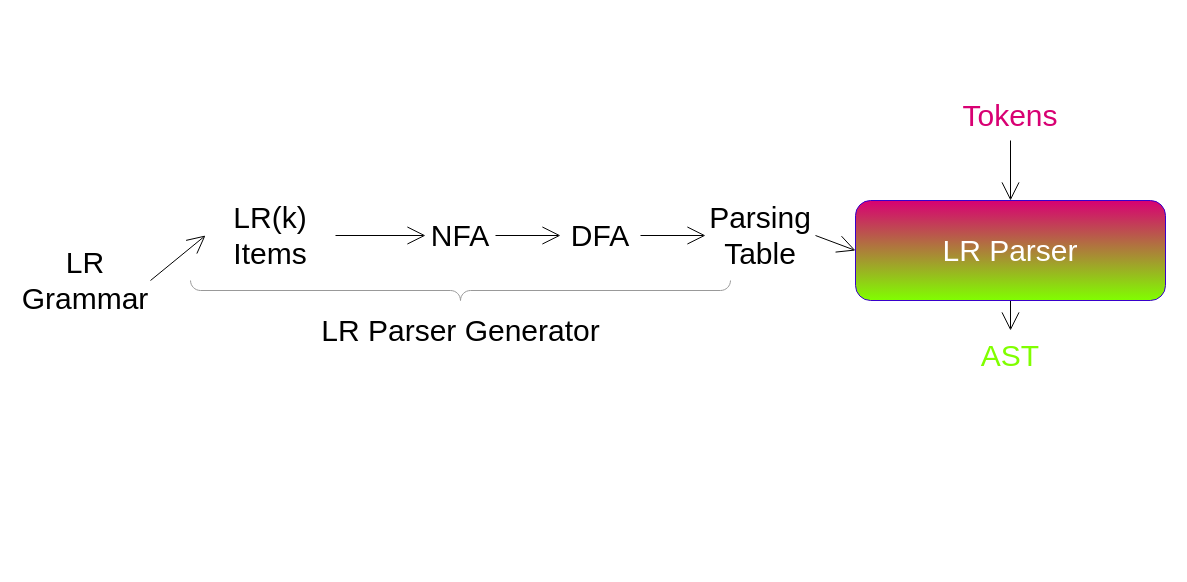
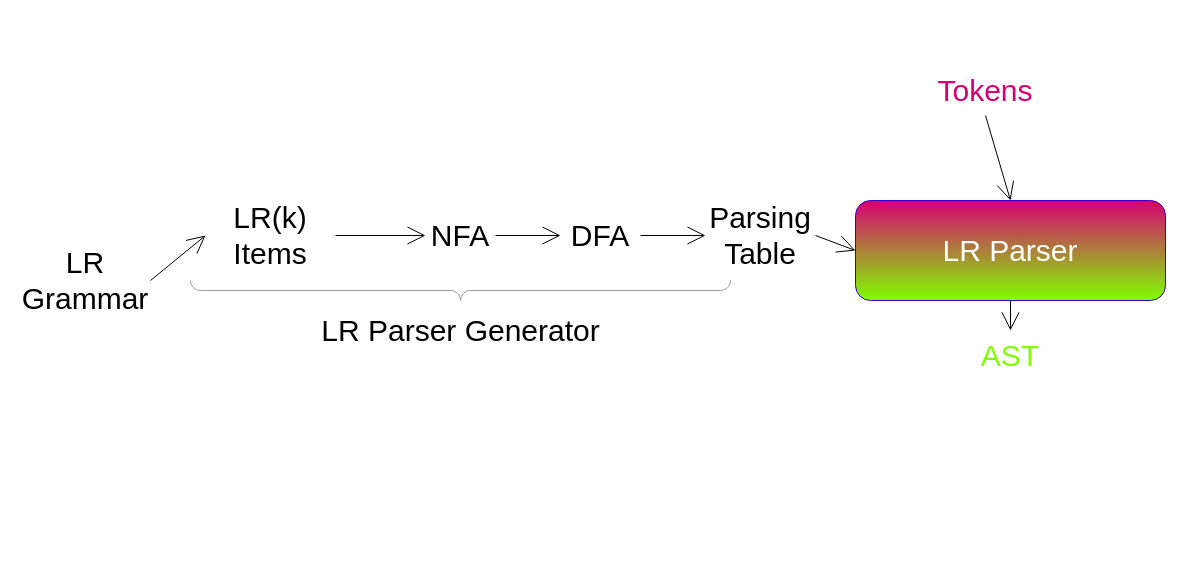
node "Tokens": moved (1011, 116) -> (986, 91)
